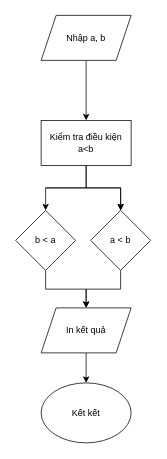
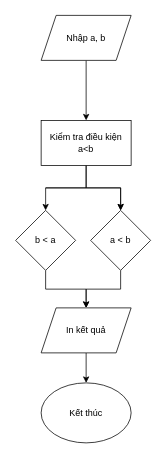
node "Kết kết": label "Kết kết" -> "Kết thúc"
